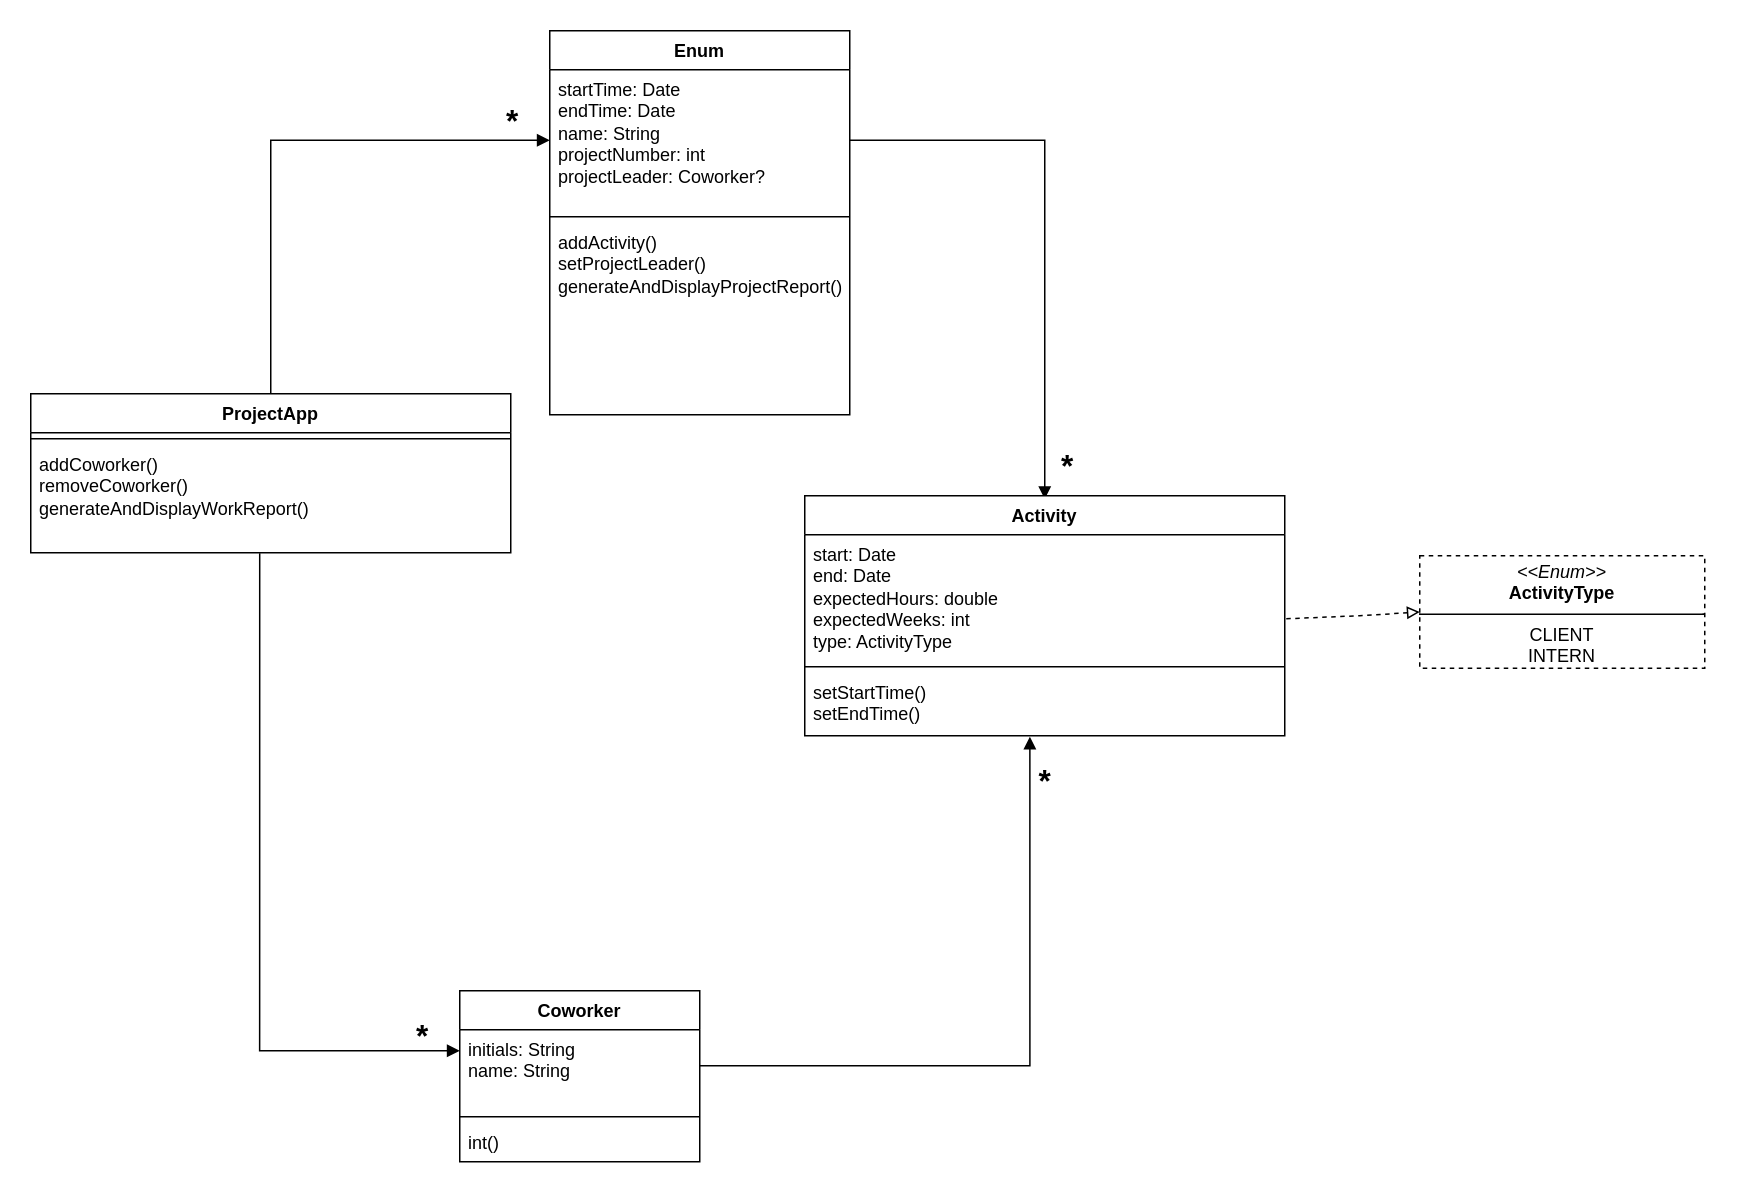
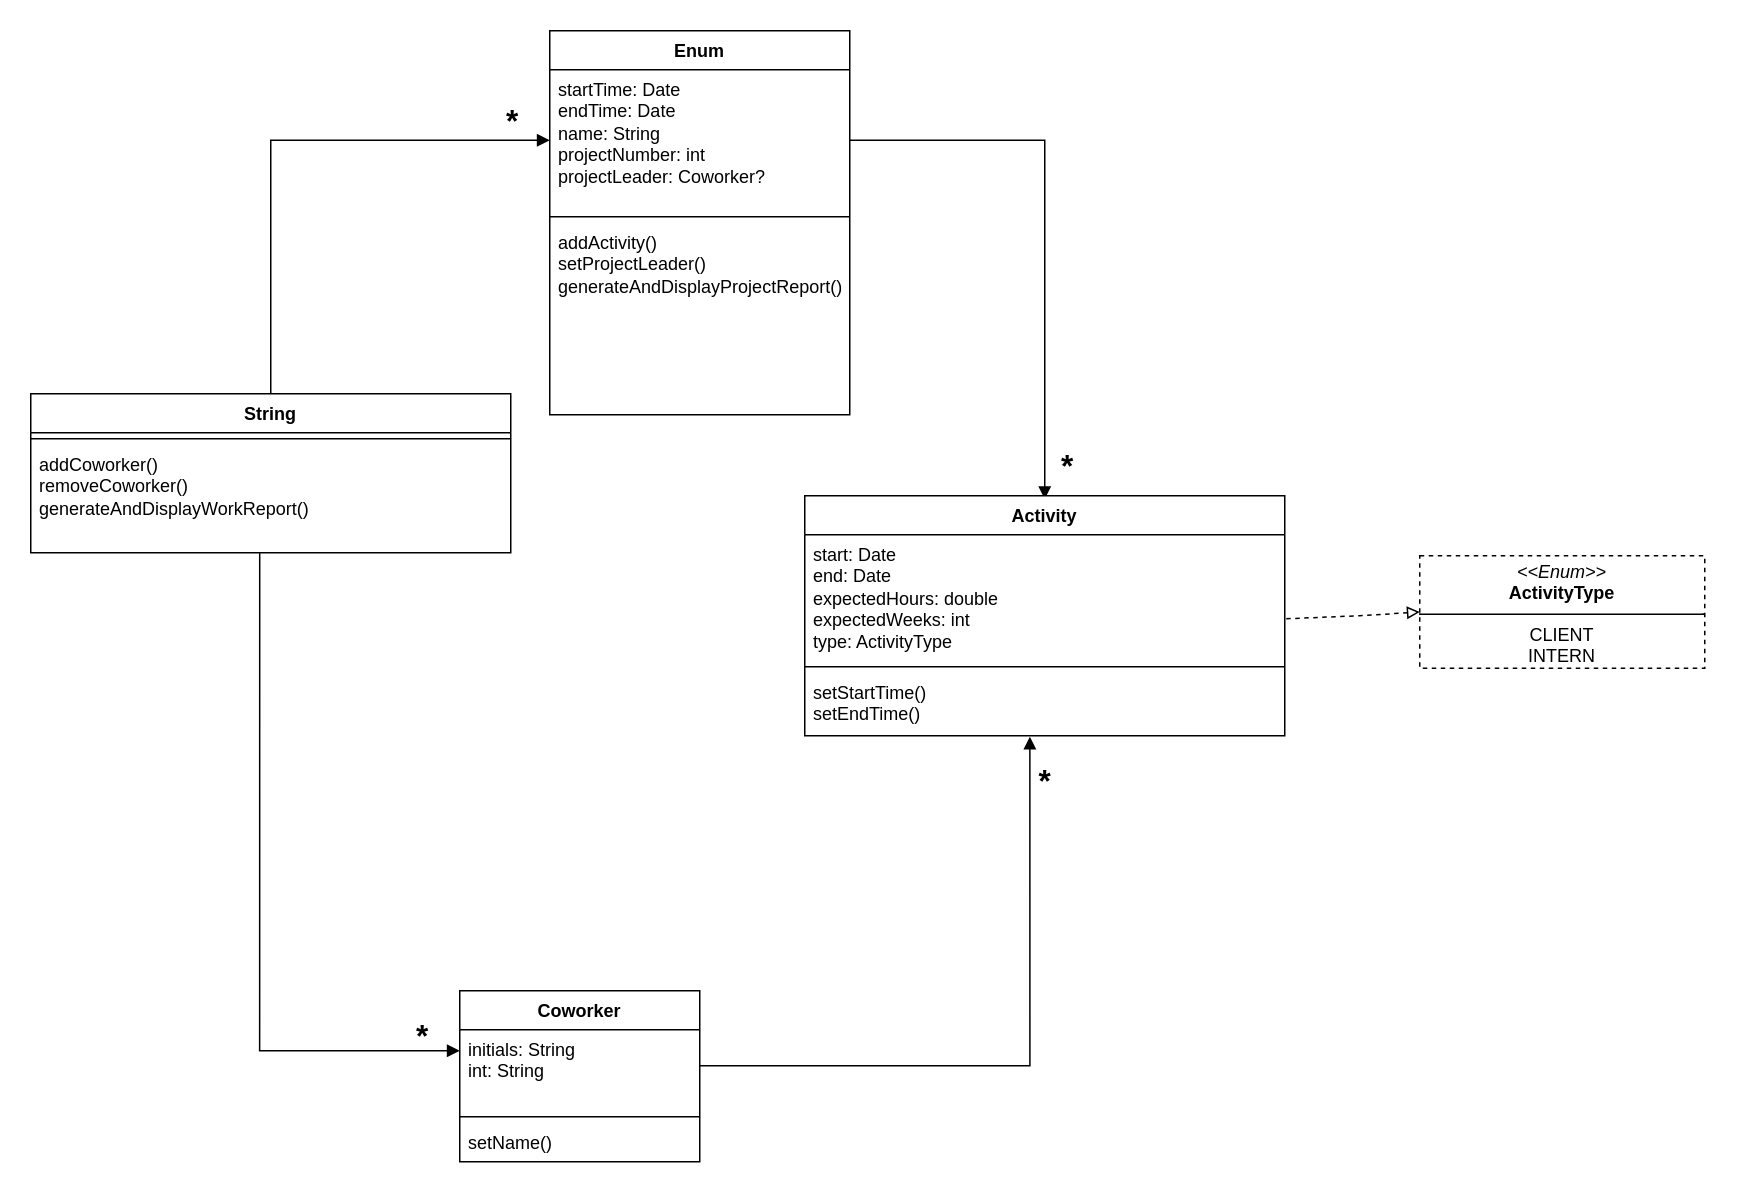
node "ProjectApp": label "ProjectApp" -> "String"
node "initials: String name: String": label "initials: String name: String" -> "initials: String int: String"
node "int()": label "int()" -> "setName()"
